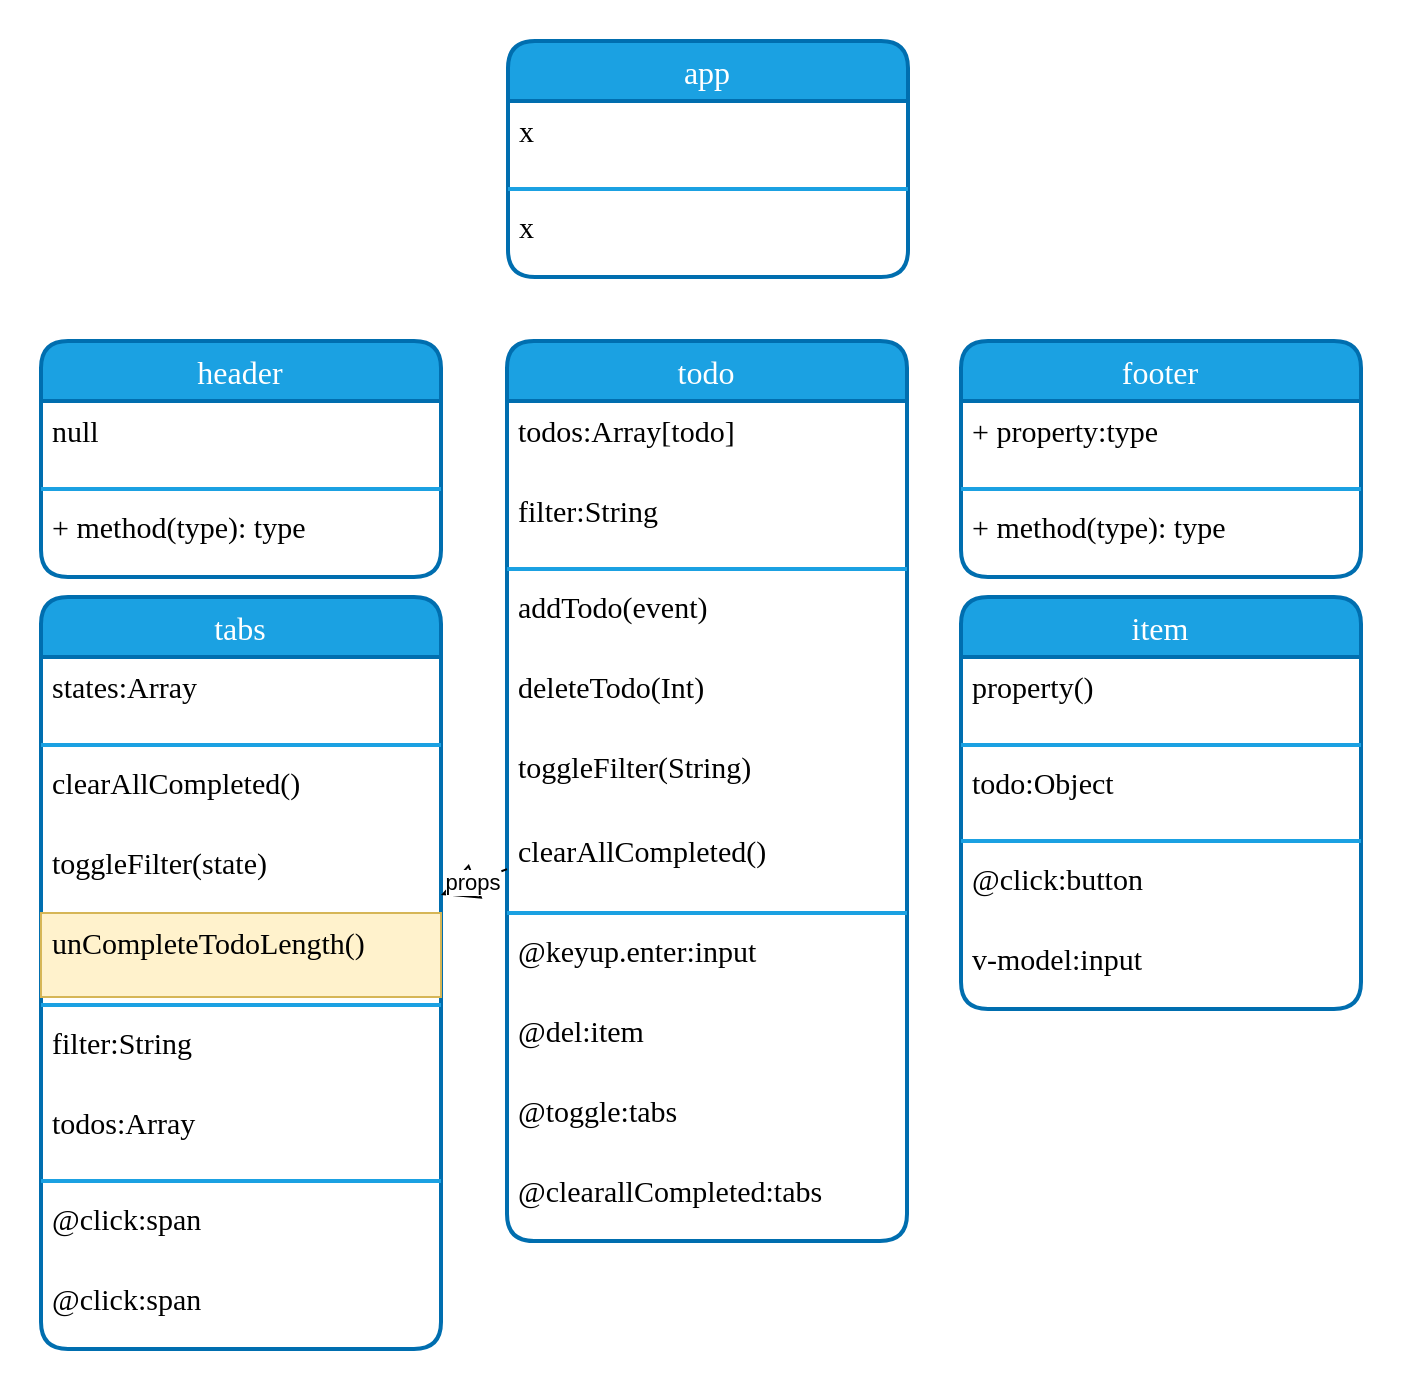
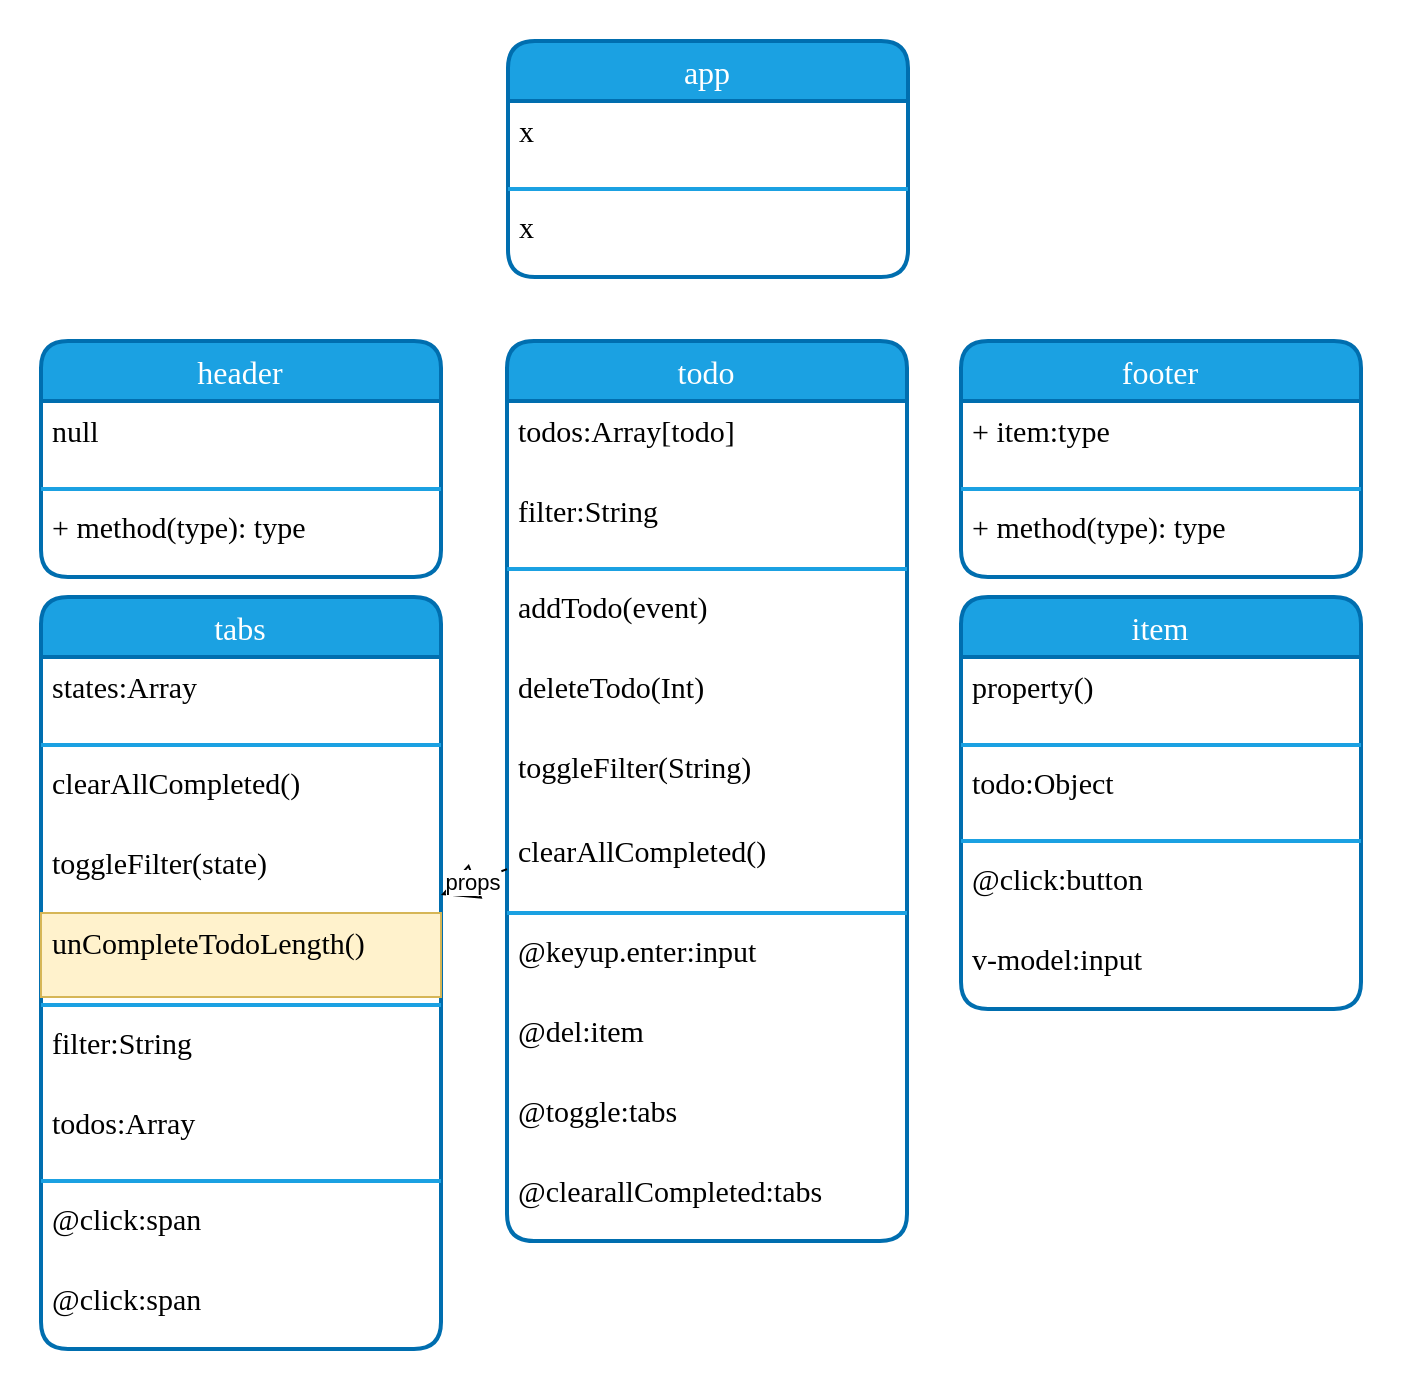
node "+ property:type": label "+ property:type" -> "+ item:type"
